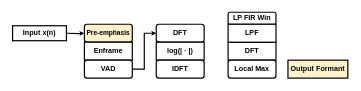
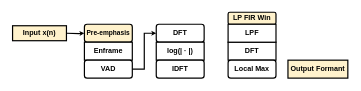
node "LP FIR Win": fillcolor #ffffff -> #fff2cc
node "Input x(n)": fillcolor #ffffff -> #fff2cc
